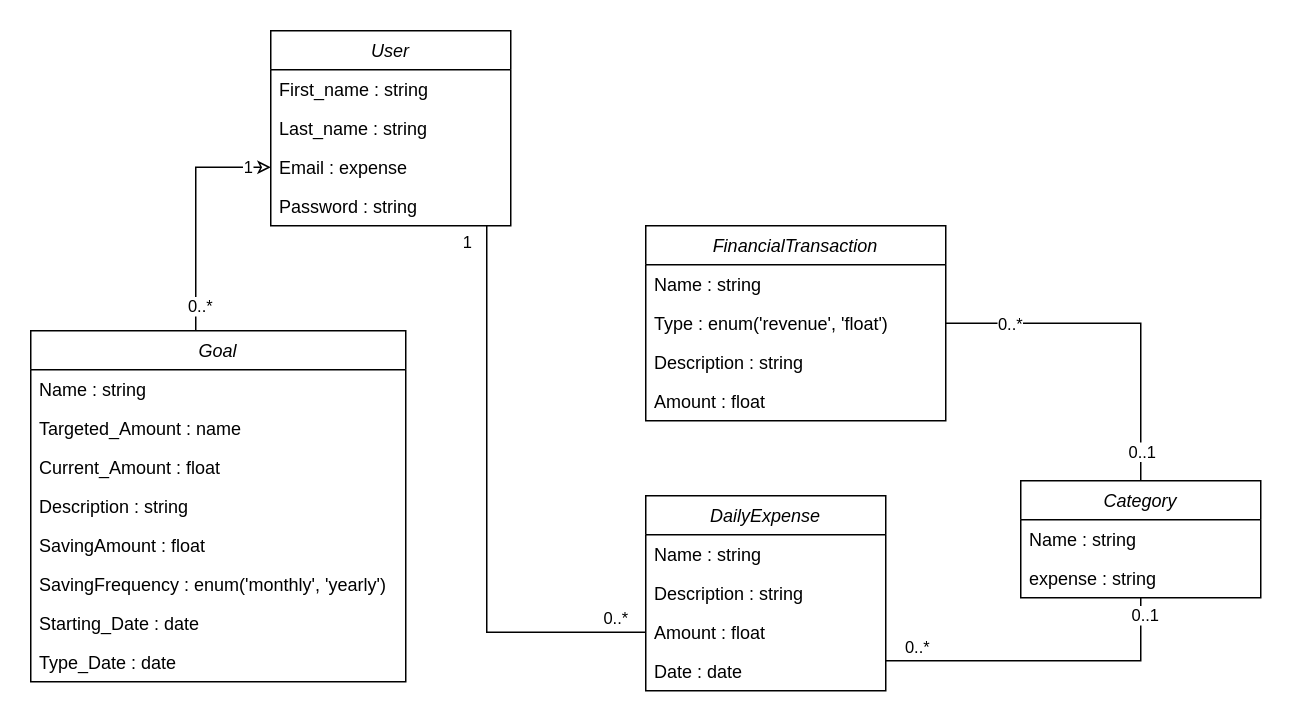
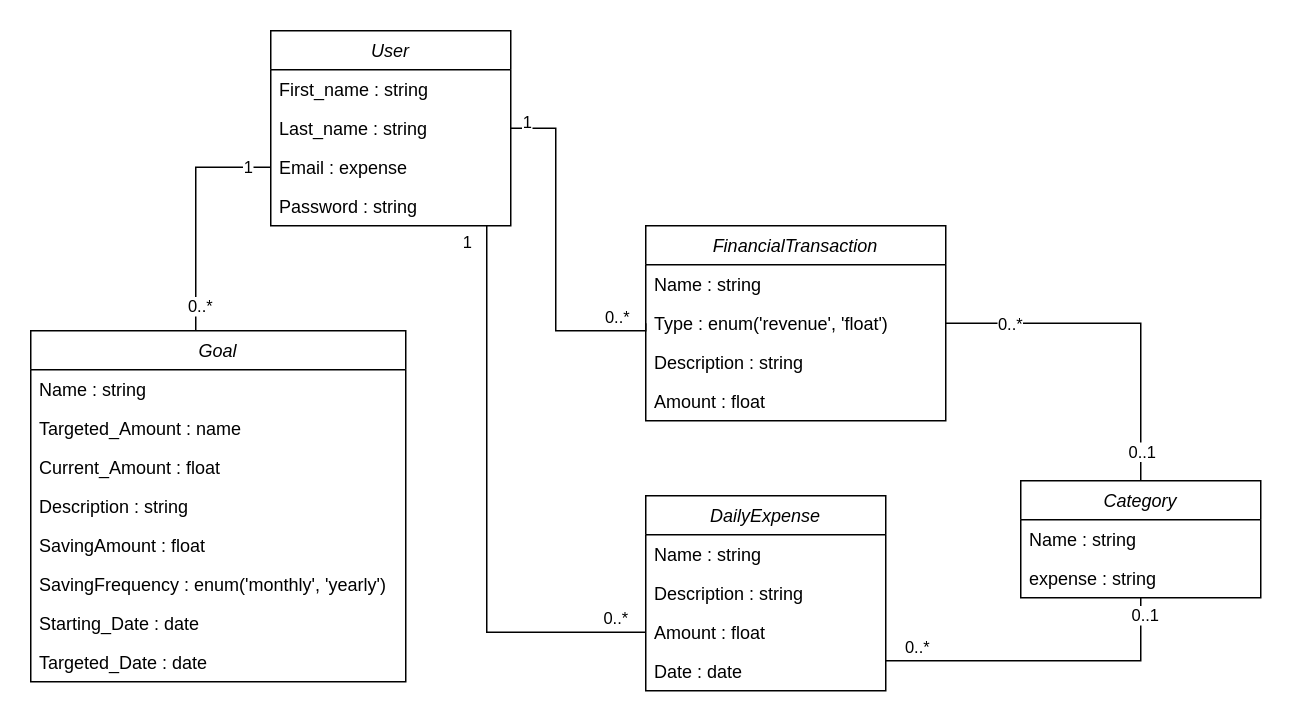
edge "Goal" -> "Email : expense": arrowhead classic -> none
edge "Last_name : string" -- "Type : enum('revenue', 'float')": added, labels "1", "0..*"
node "Type_Date : date": label "Type_Date : date" -> "Targeted_Date : date"
